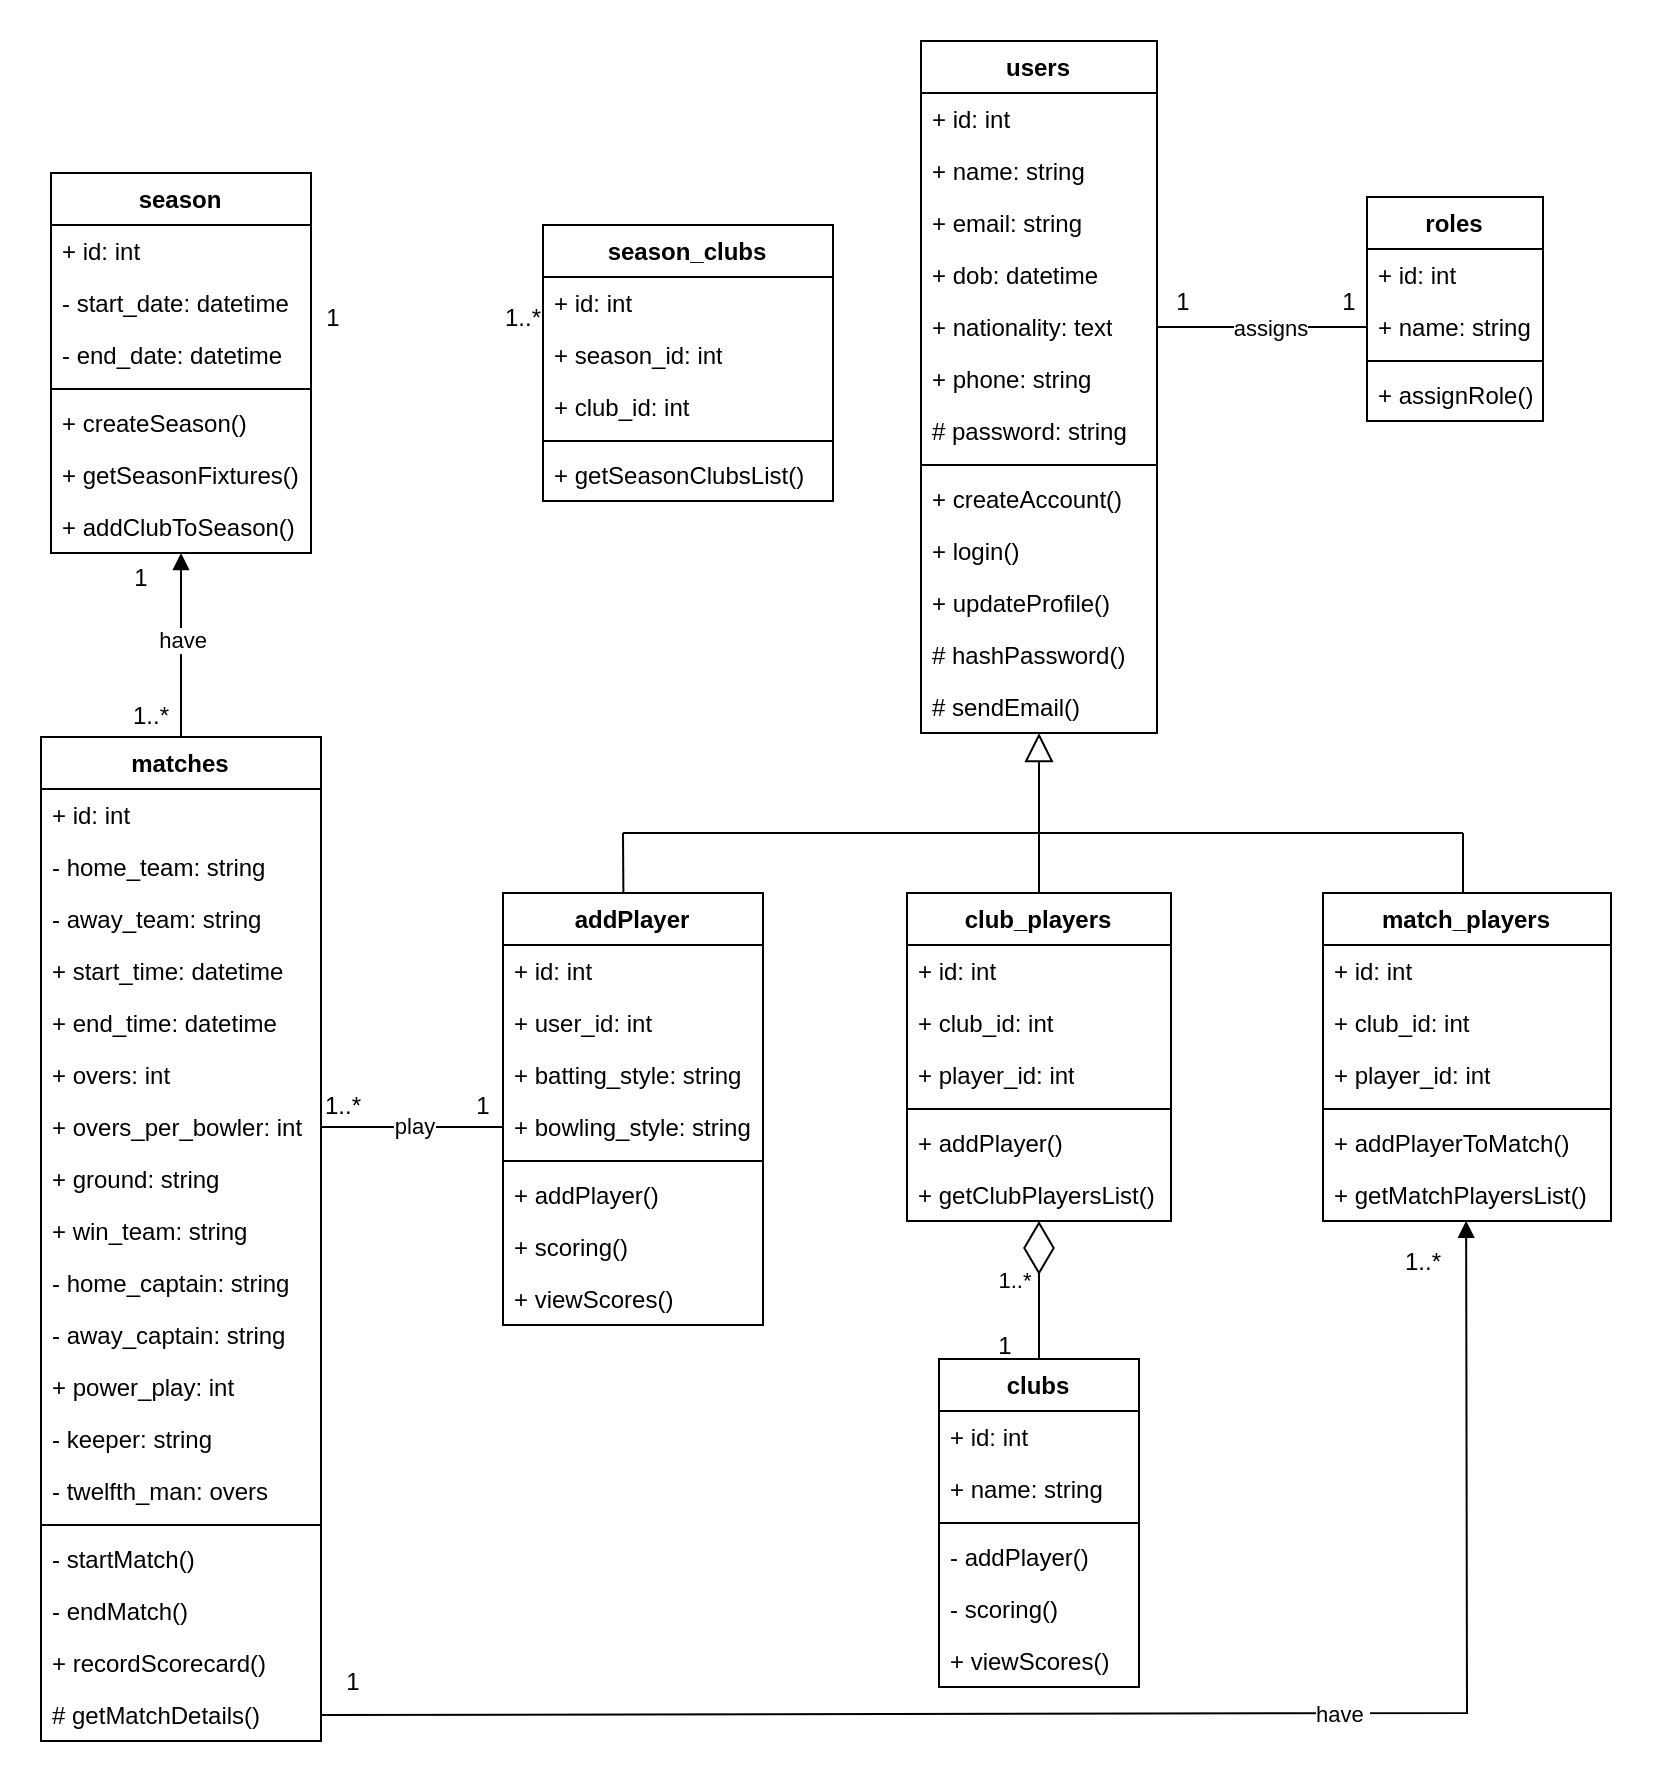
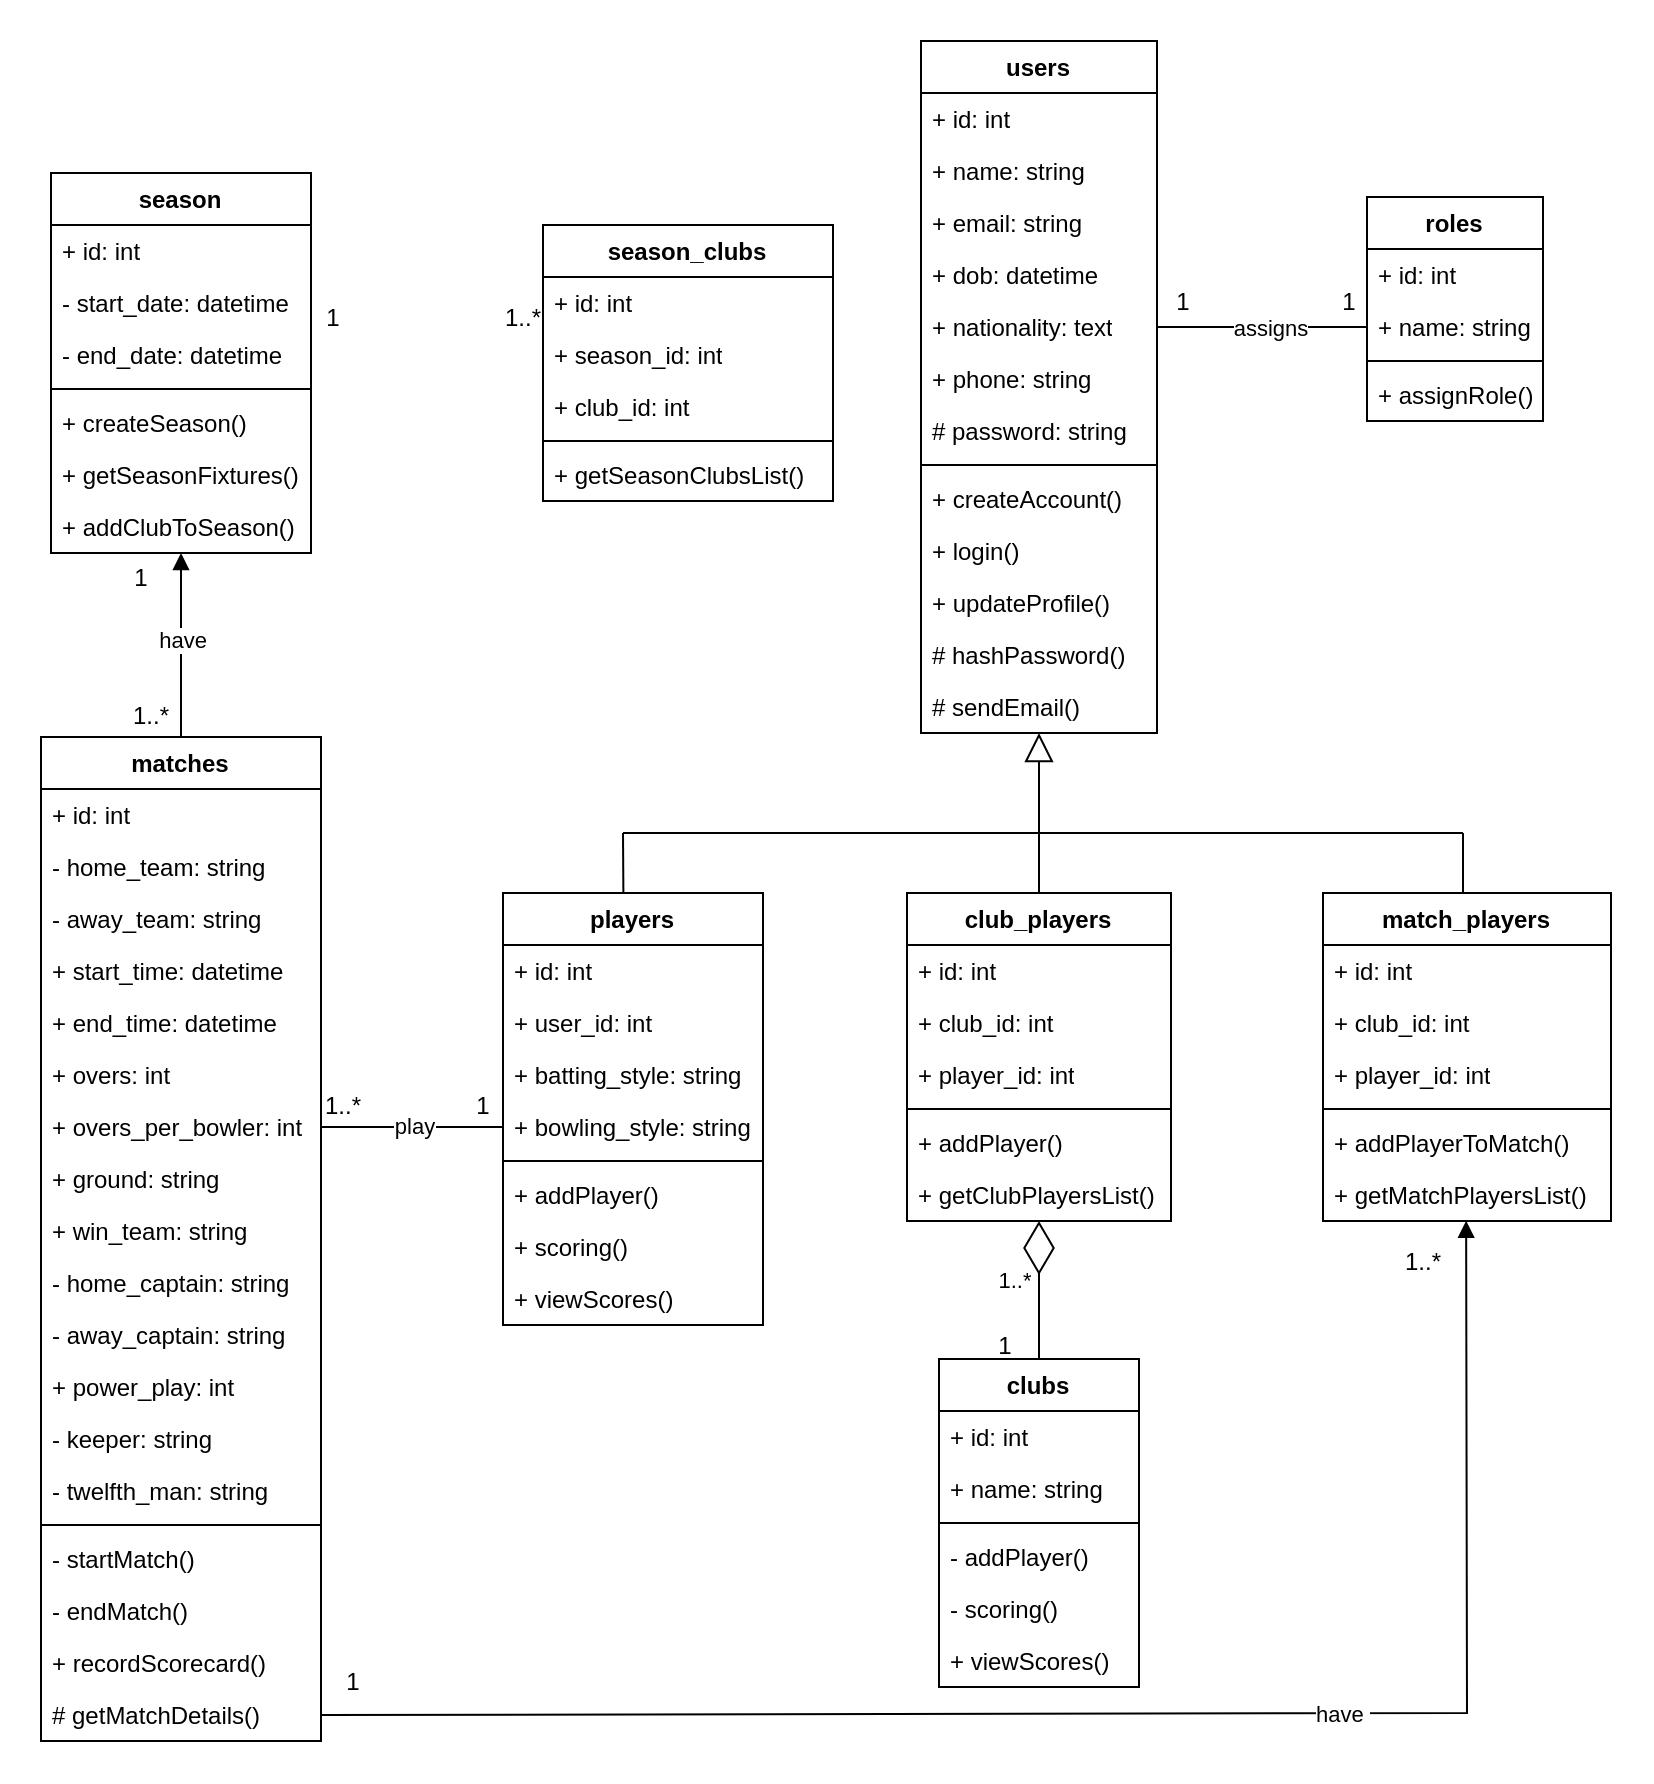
node "addPlayer": label "addPlayer" -> "players"
node "- twelfth_man: overs": label "- twelfth_man: overs" -> "- twelfth_man: string"
